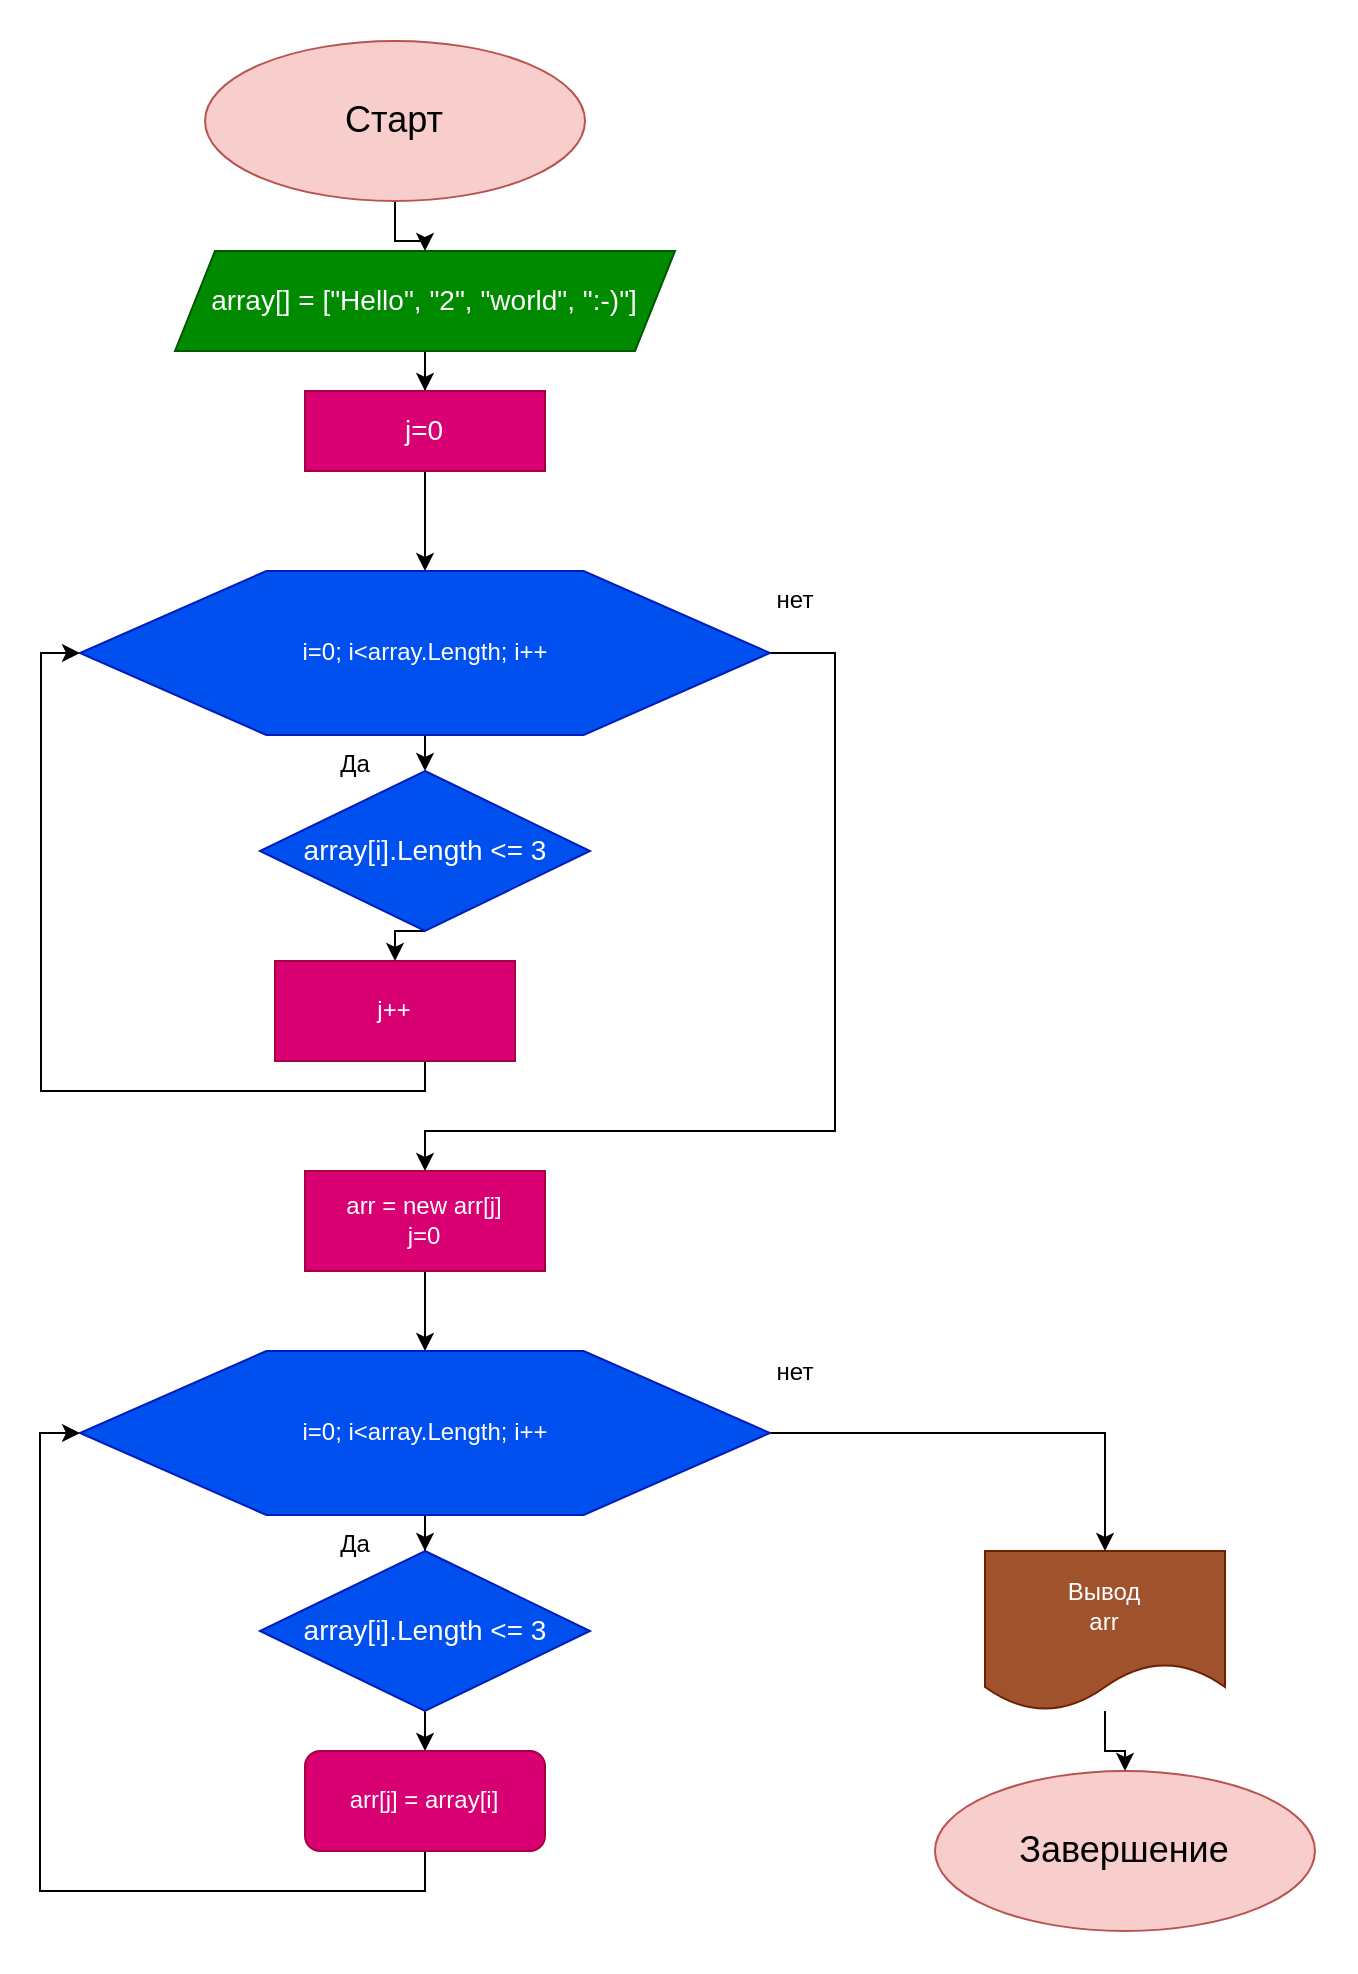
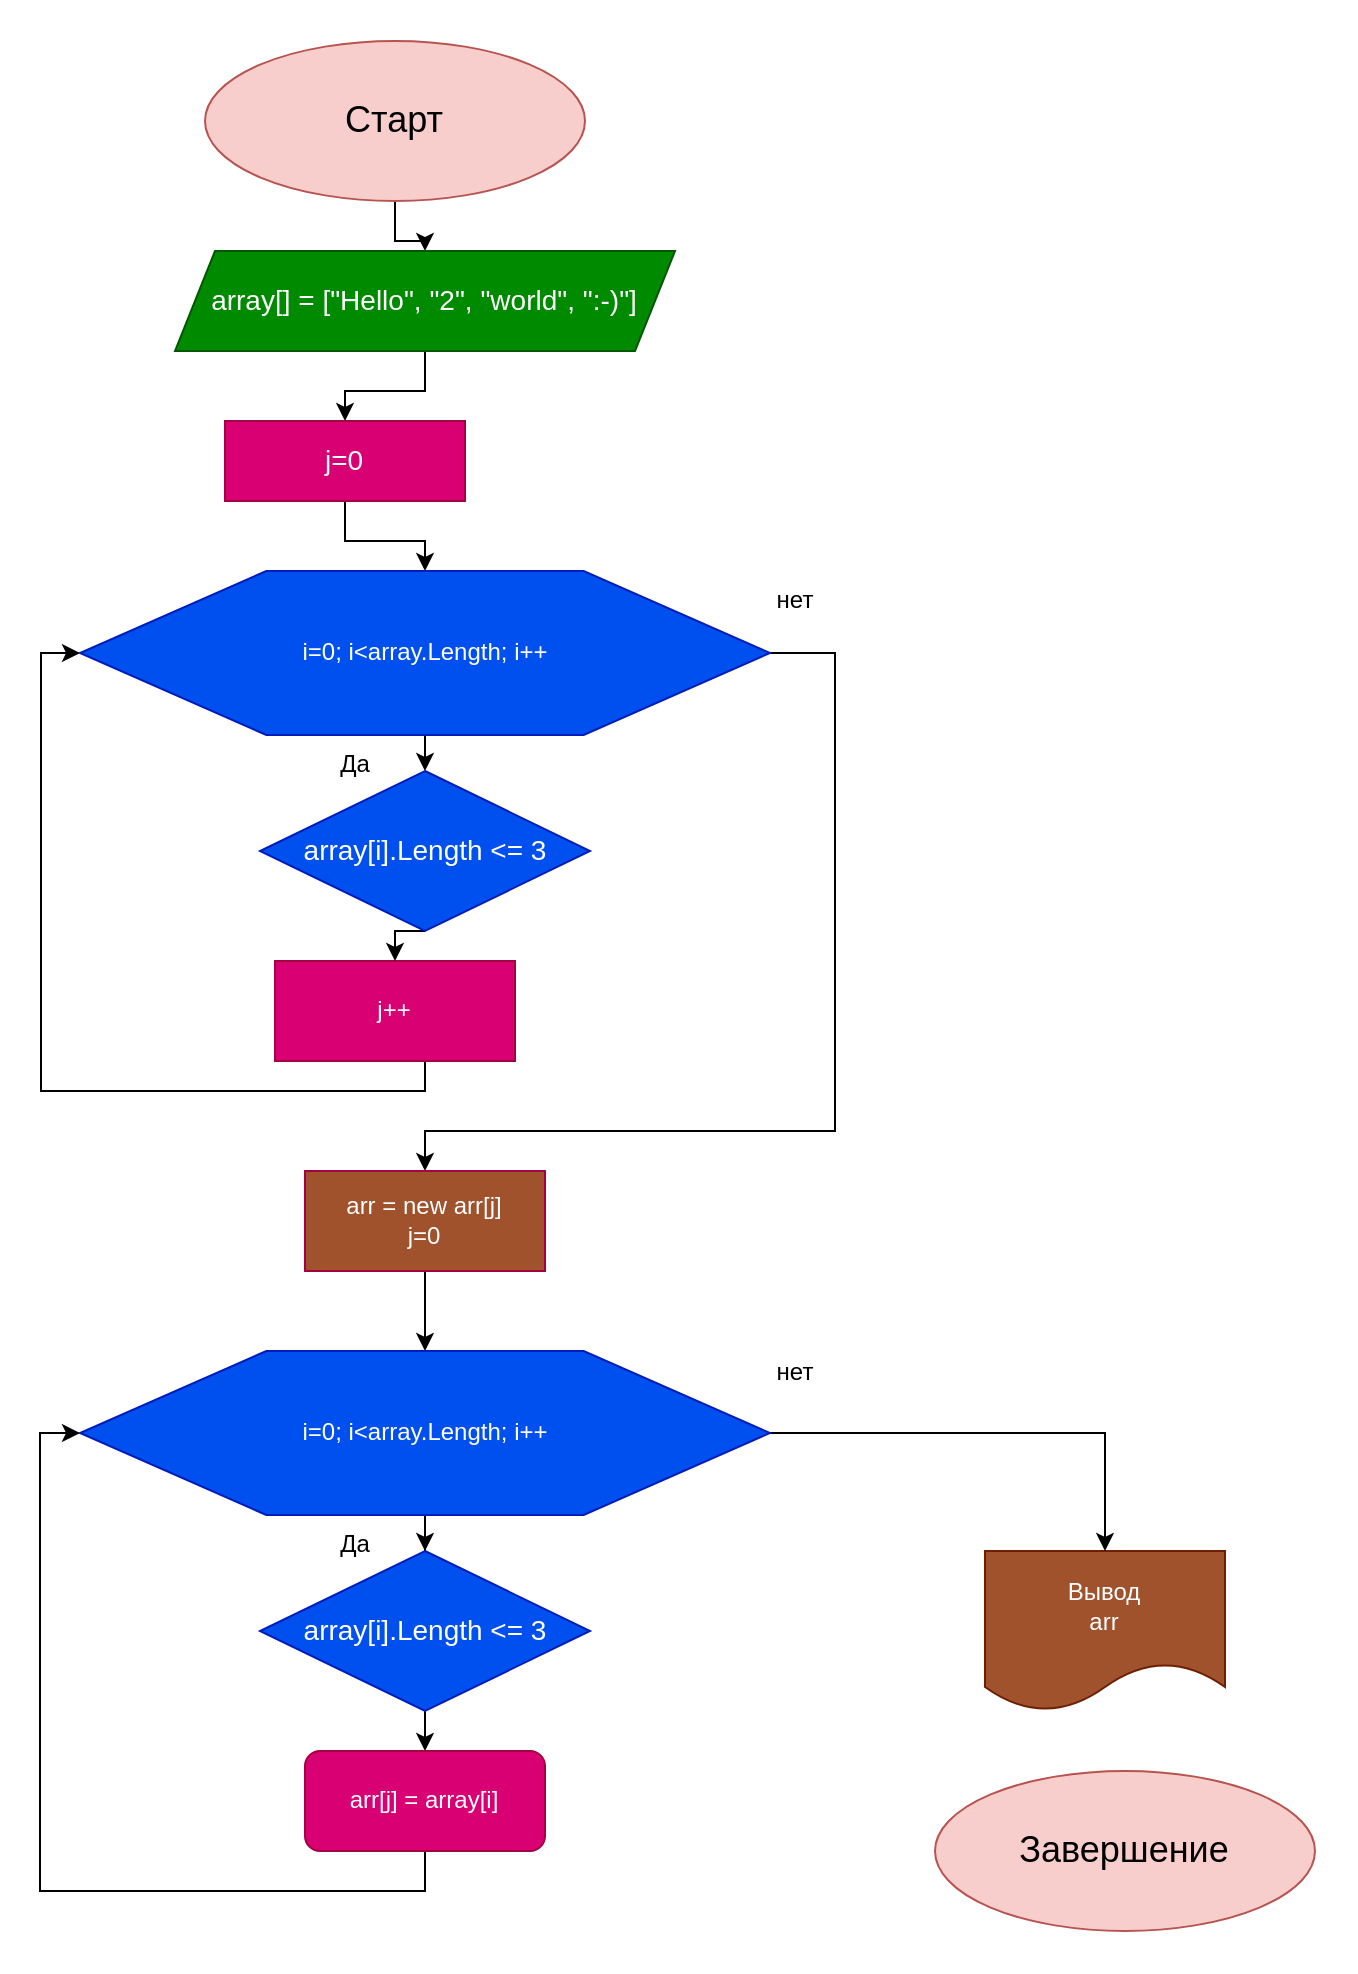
node "j=0": moved (425, 431) -> (345, 461)
node "arr = new arr[j] j=0": fillcolor #d80073 -> #a0522d
edge "Вывод arr" -> "Завершение": removed
